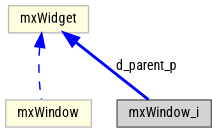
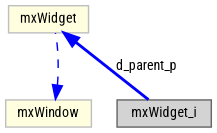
edge "mxWindow" -> "mxWidget": reversed
node "mxWindow_i": label "mxWindow_i" -> "mxWidget_i"
